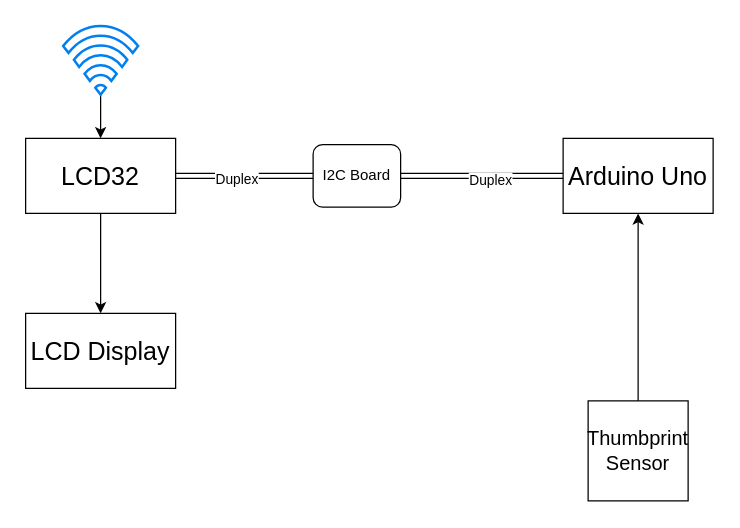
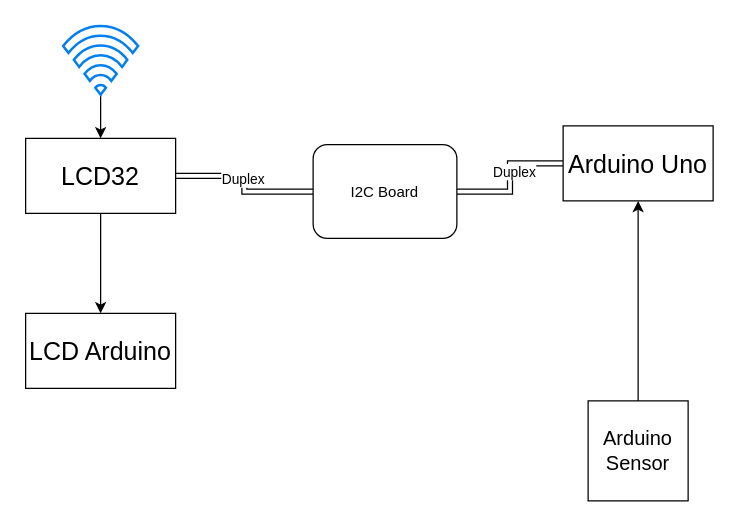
node "I2C Board": size 88x63 -> 144x94
node "Arduino Uno": moved (638, 176) -> (638, 163)
node "LCD Display": label "LCD Display" -> "LCD Arduino"
node "Thumbprint Sensor": label "Thumbprint Sensor" -> "Arduino Sensor"
